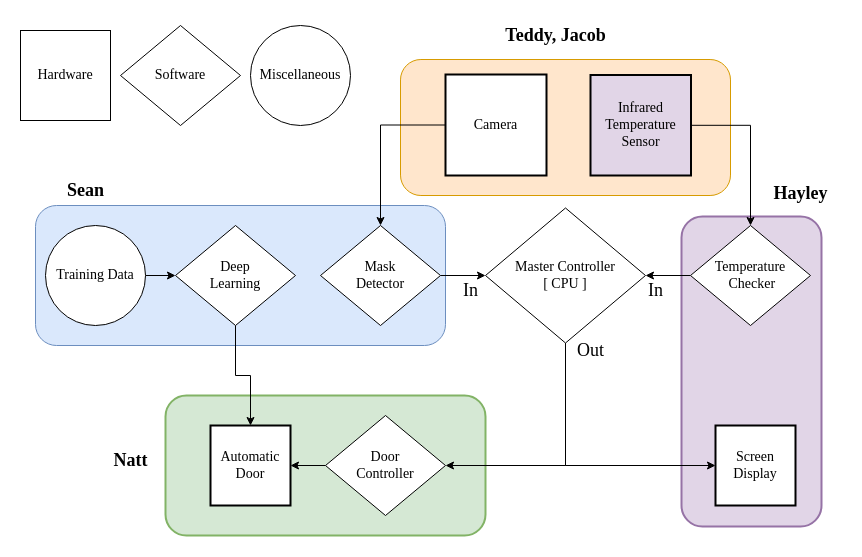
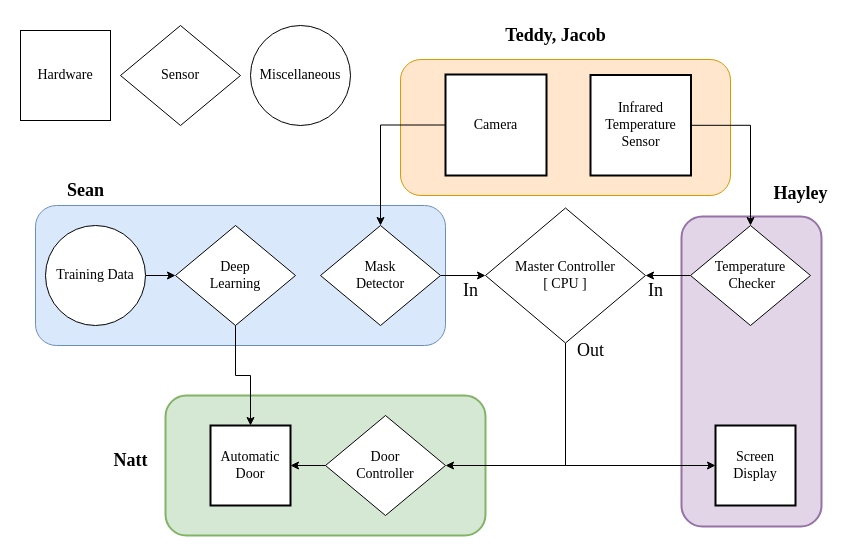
node "Software": label "Software" -> "Sensor"
node "Infrared Temperature Sensor": fillcolor #e1d5e7 -> #ffffff
